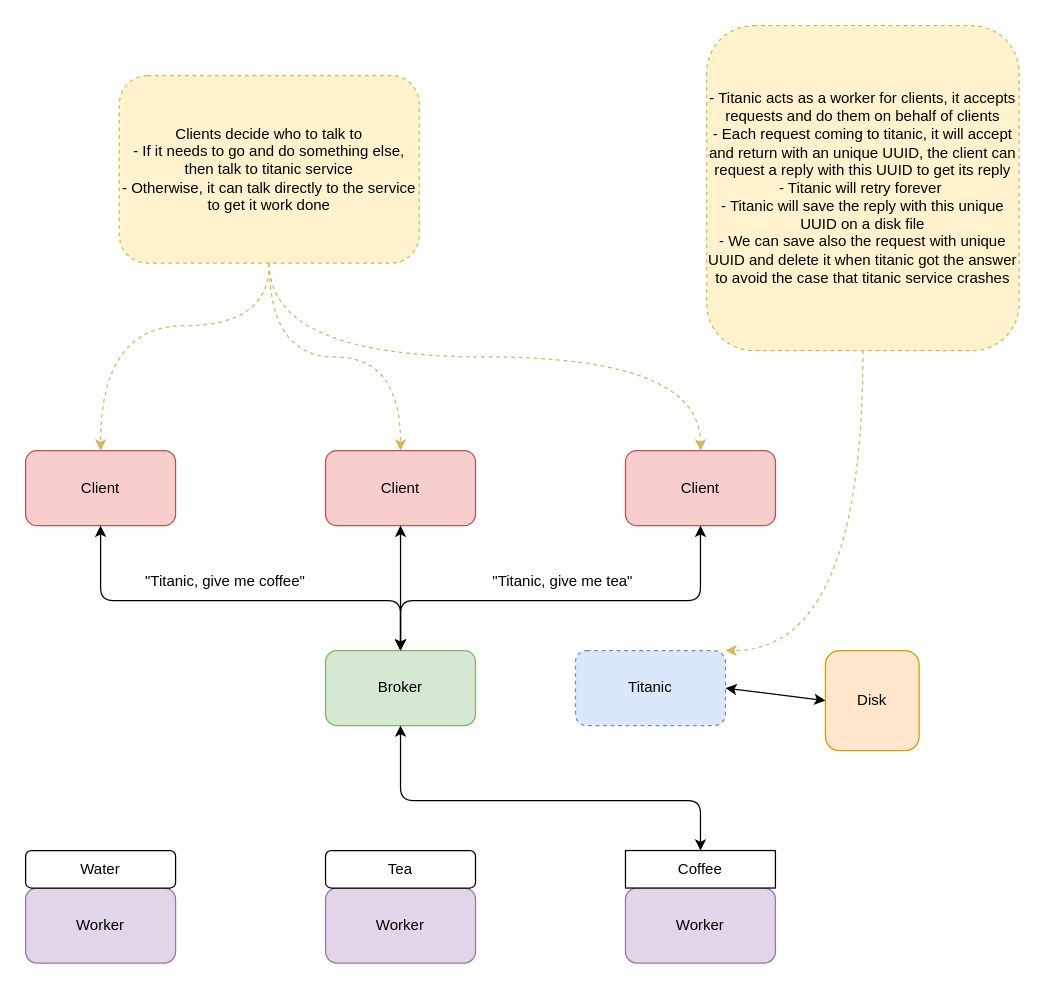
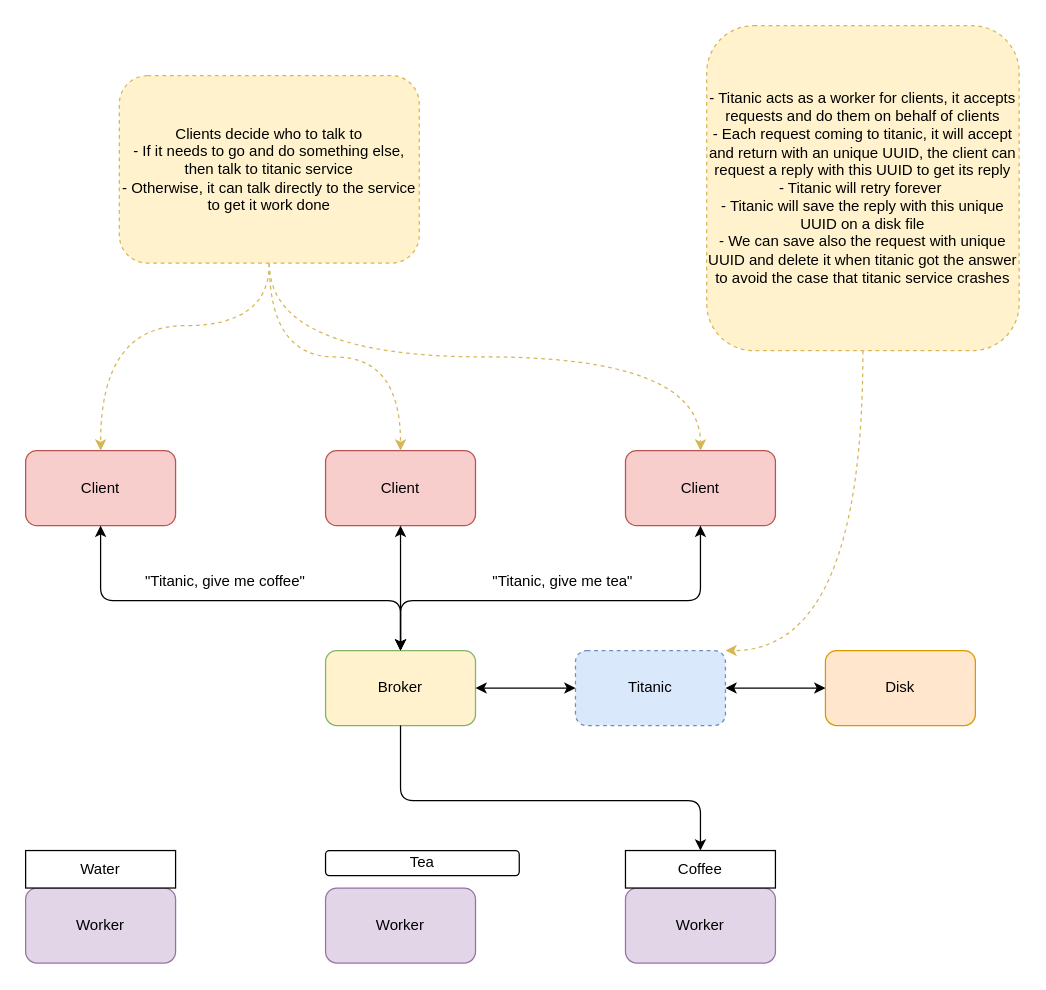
node "Broker": fillcolor #d5e8d4 -> #fff2cc
edge "Broker" -- "Titanic": added
node "Disk": size 94x100 -> 150x75
edge "Broker" -- "Coffee": arrowhead classic -> none
node "Water": shape rounded rectangle -> rectangle
node "Tea": size 150x38 -> 194x25
